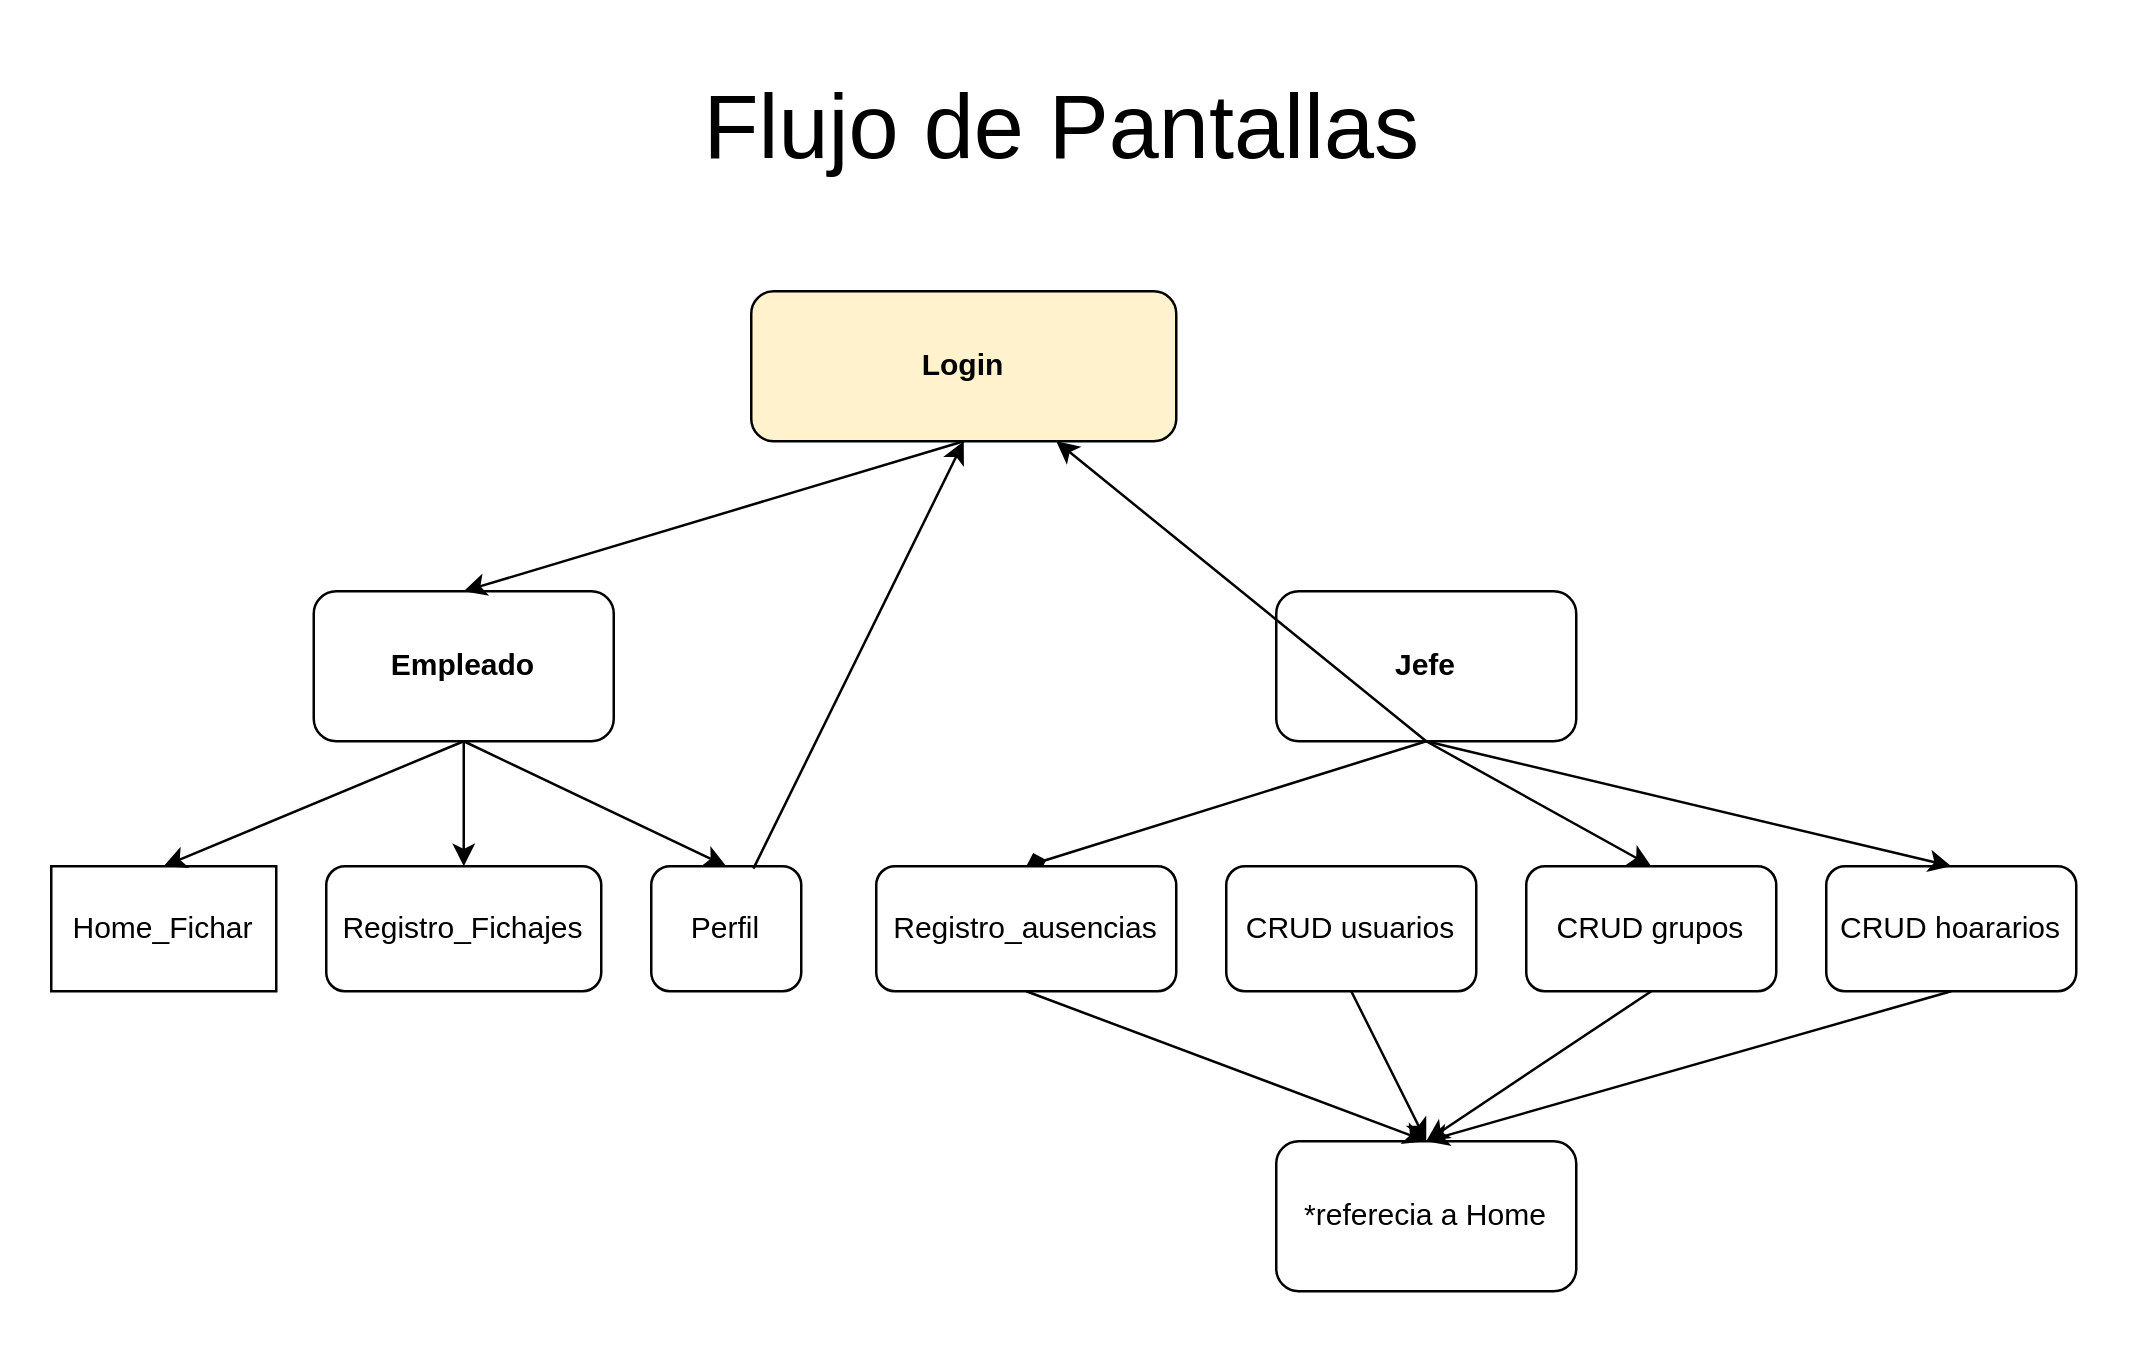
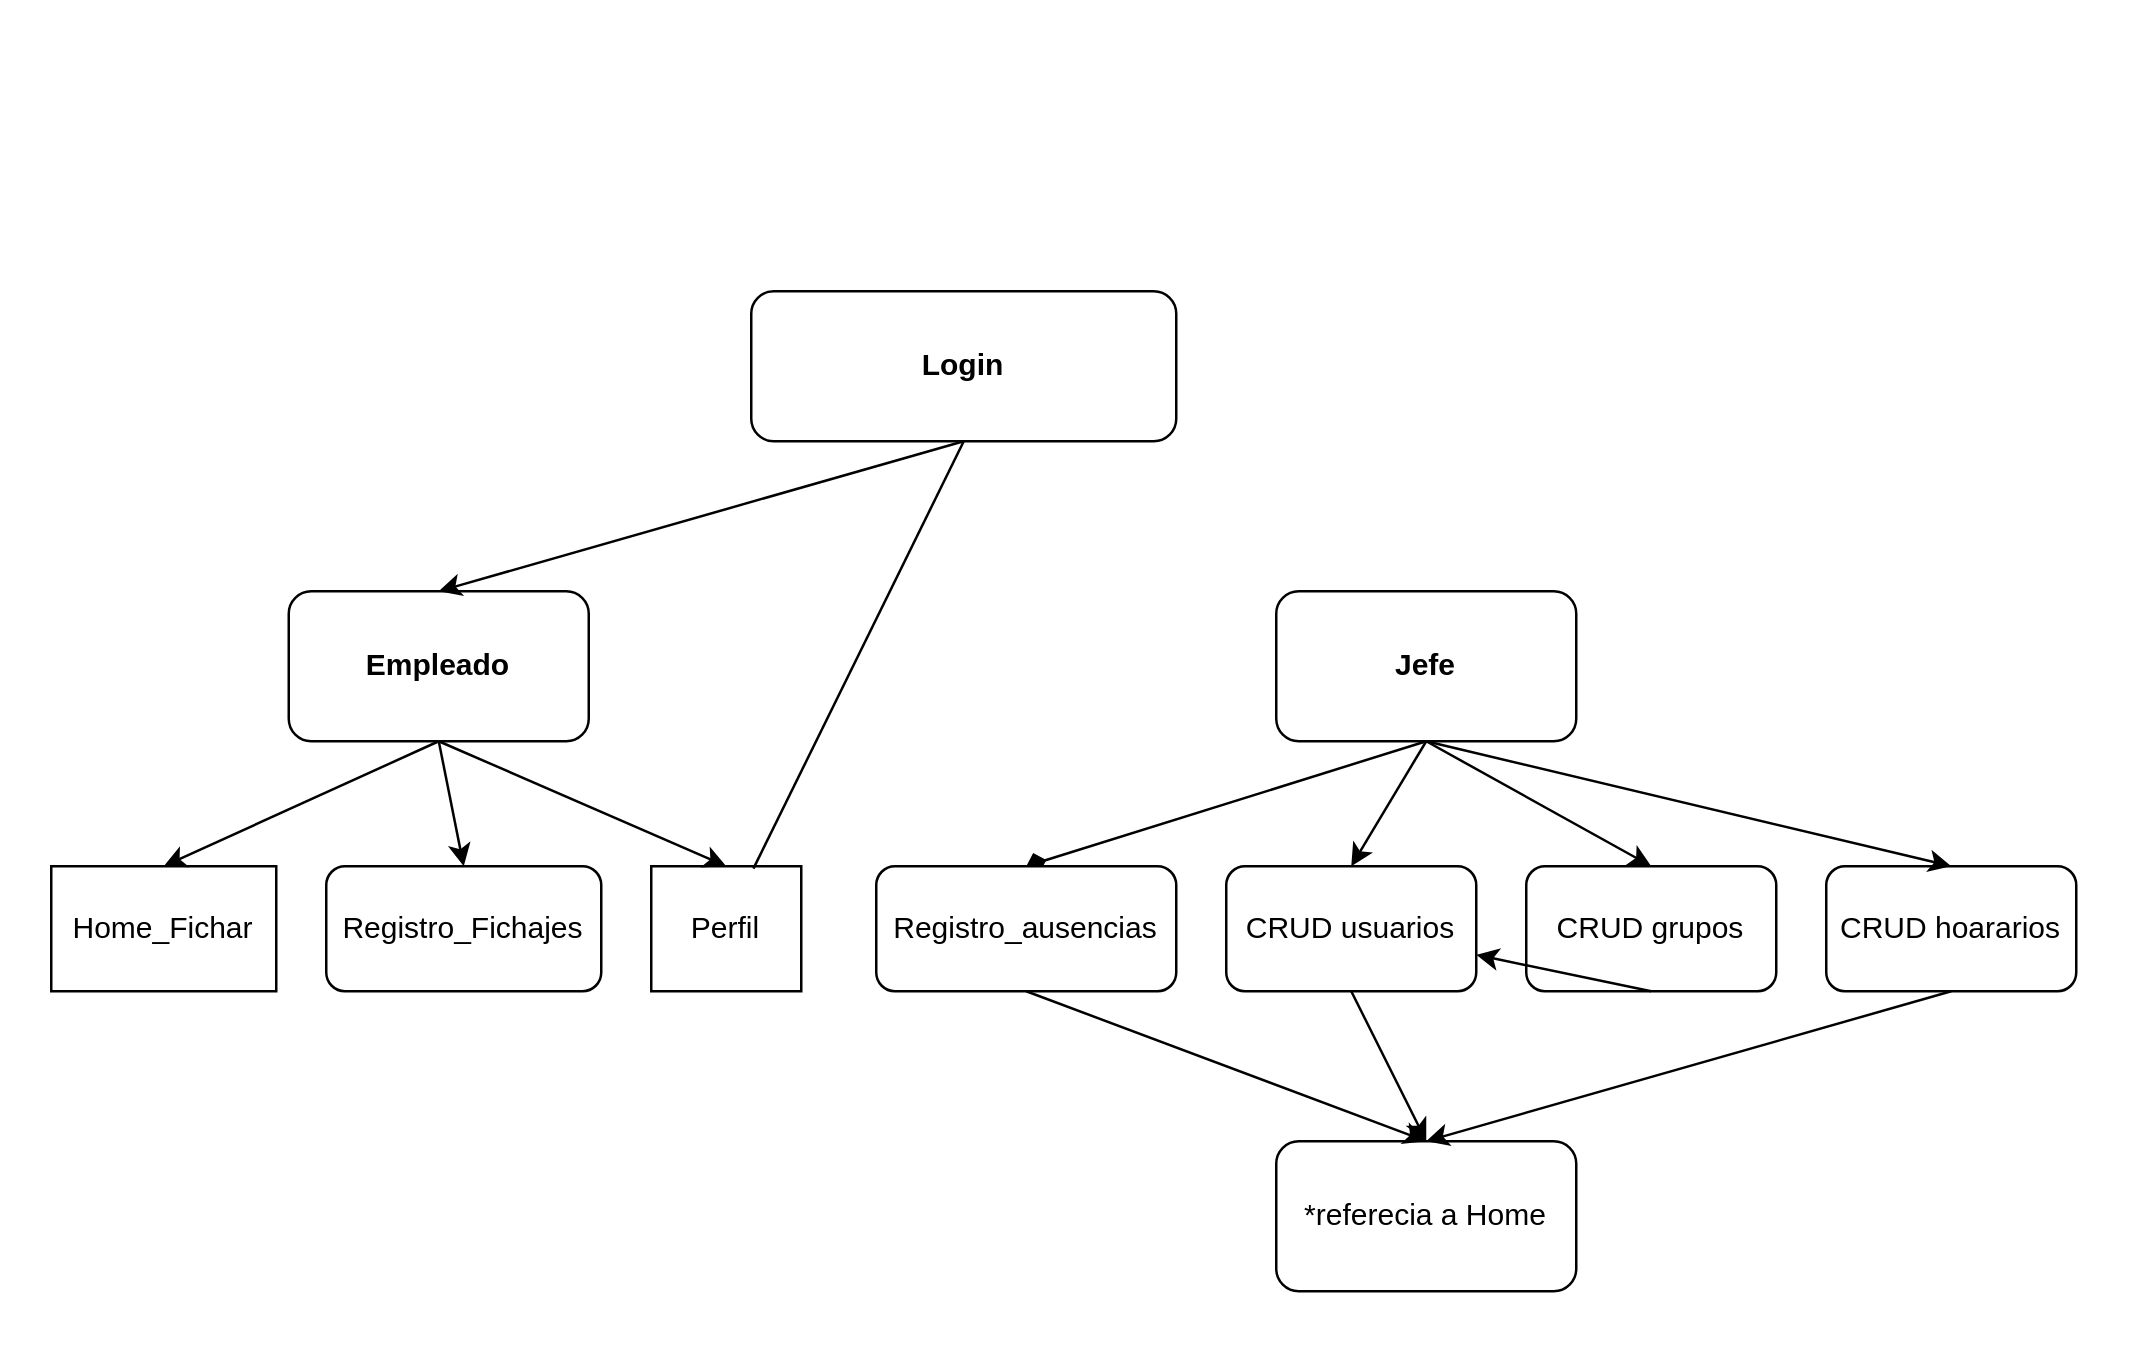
node "Flujo de Pantallas": removed
node "Login": fillcolor #fff2cc -> #ffffff
edge "Perfil" -> "Login": arrowhead classic -> none
edge "Jefe" -> "Login": now "Jefe" -> "CRUD usuarios"
node "Empleado": moved (464, 666) -> (439, 666)
node "Perfil": shape rounded rectangle -> rectangle
edge "CRUD grupos" -> "*referecia a Home": now "CRUD grupos" -> "CRUD usuarios"
